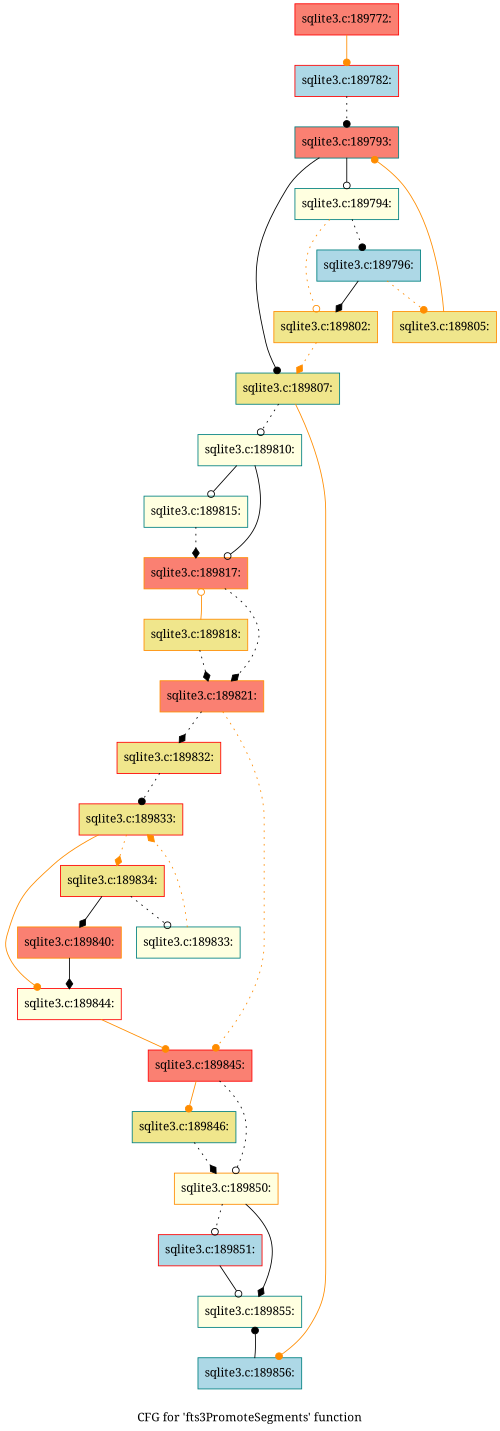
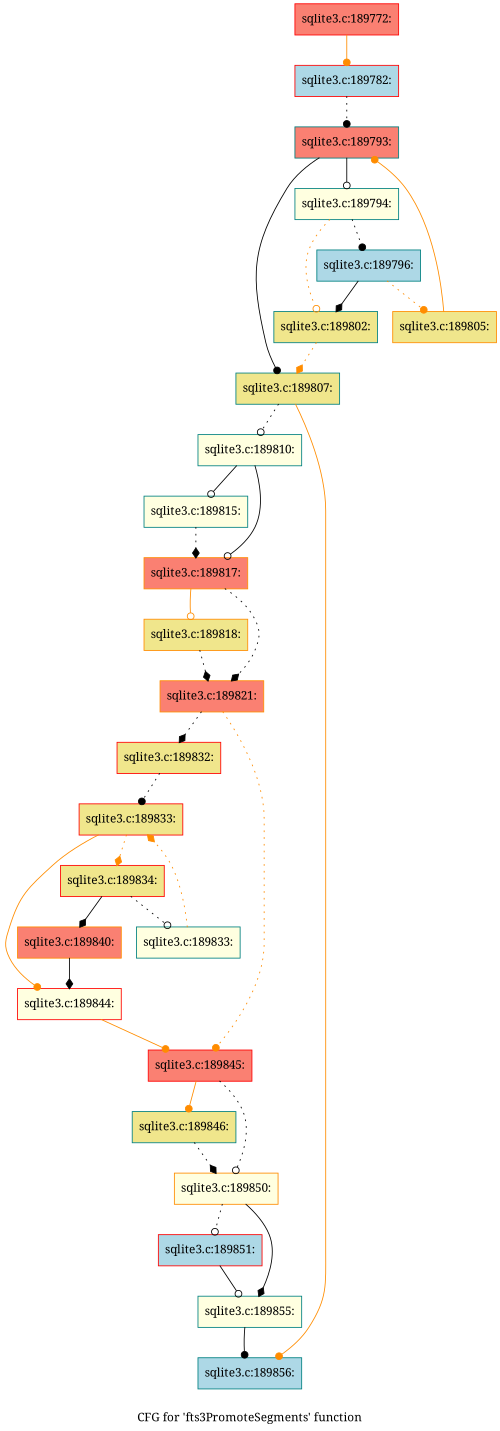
node "sqlite3.c:189802:": color darkorange -> teal
edge "sqlite3.c:189818:" -> "sqlite3.c:189817:": reversed
edge "sqlite3.c:189856:" -> "sqlite3.c:189855:": reversed
